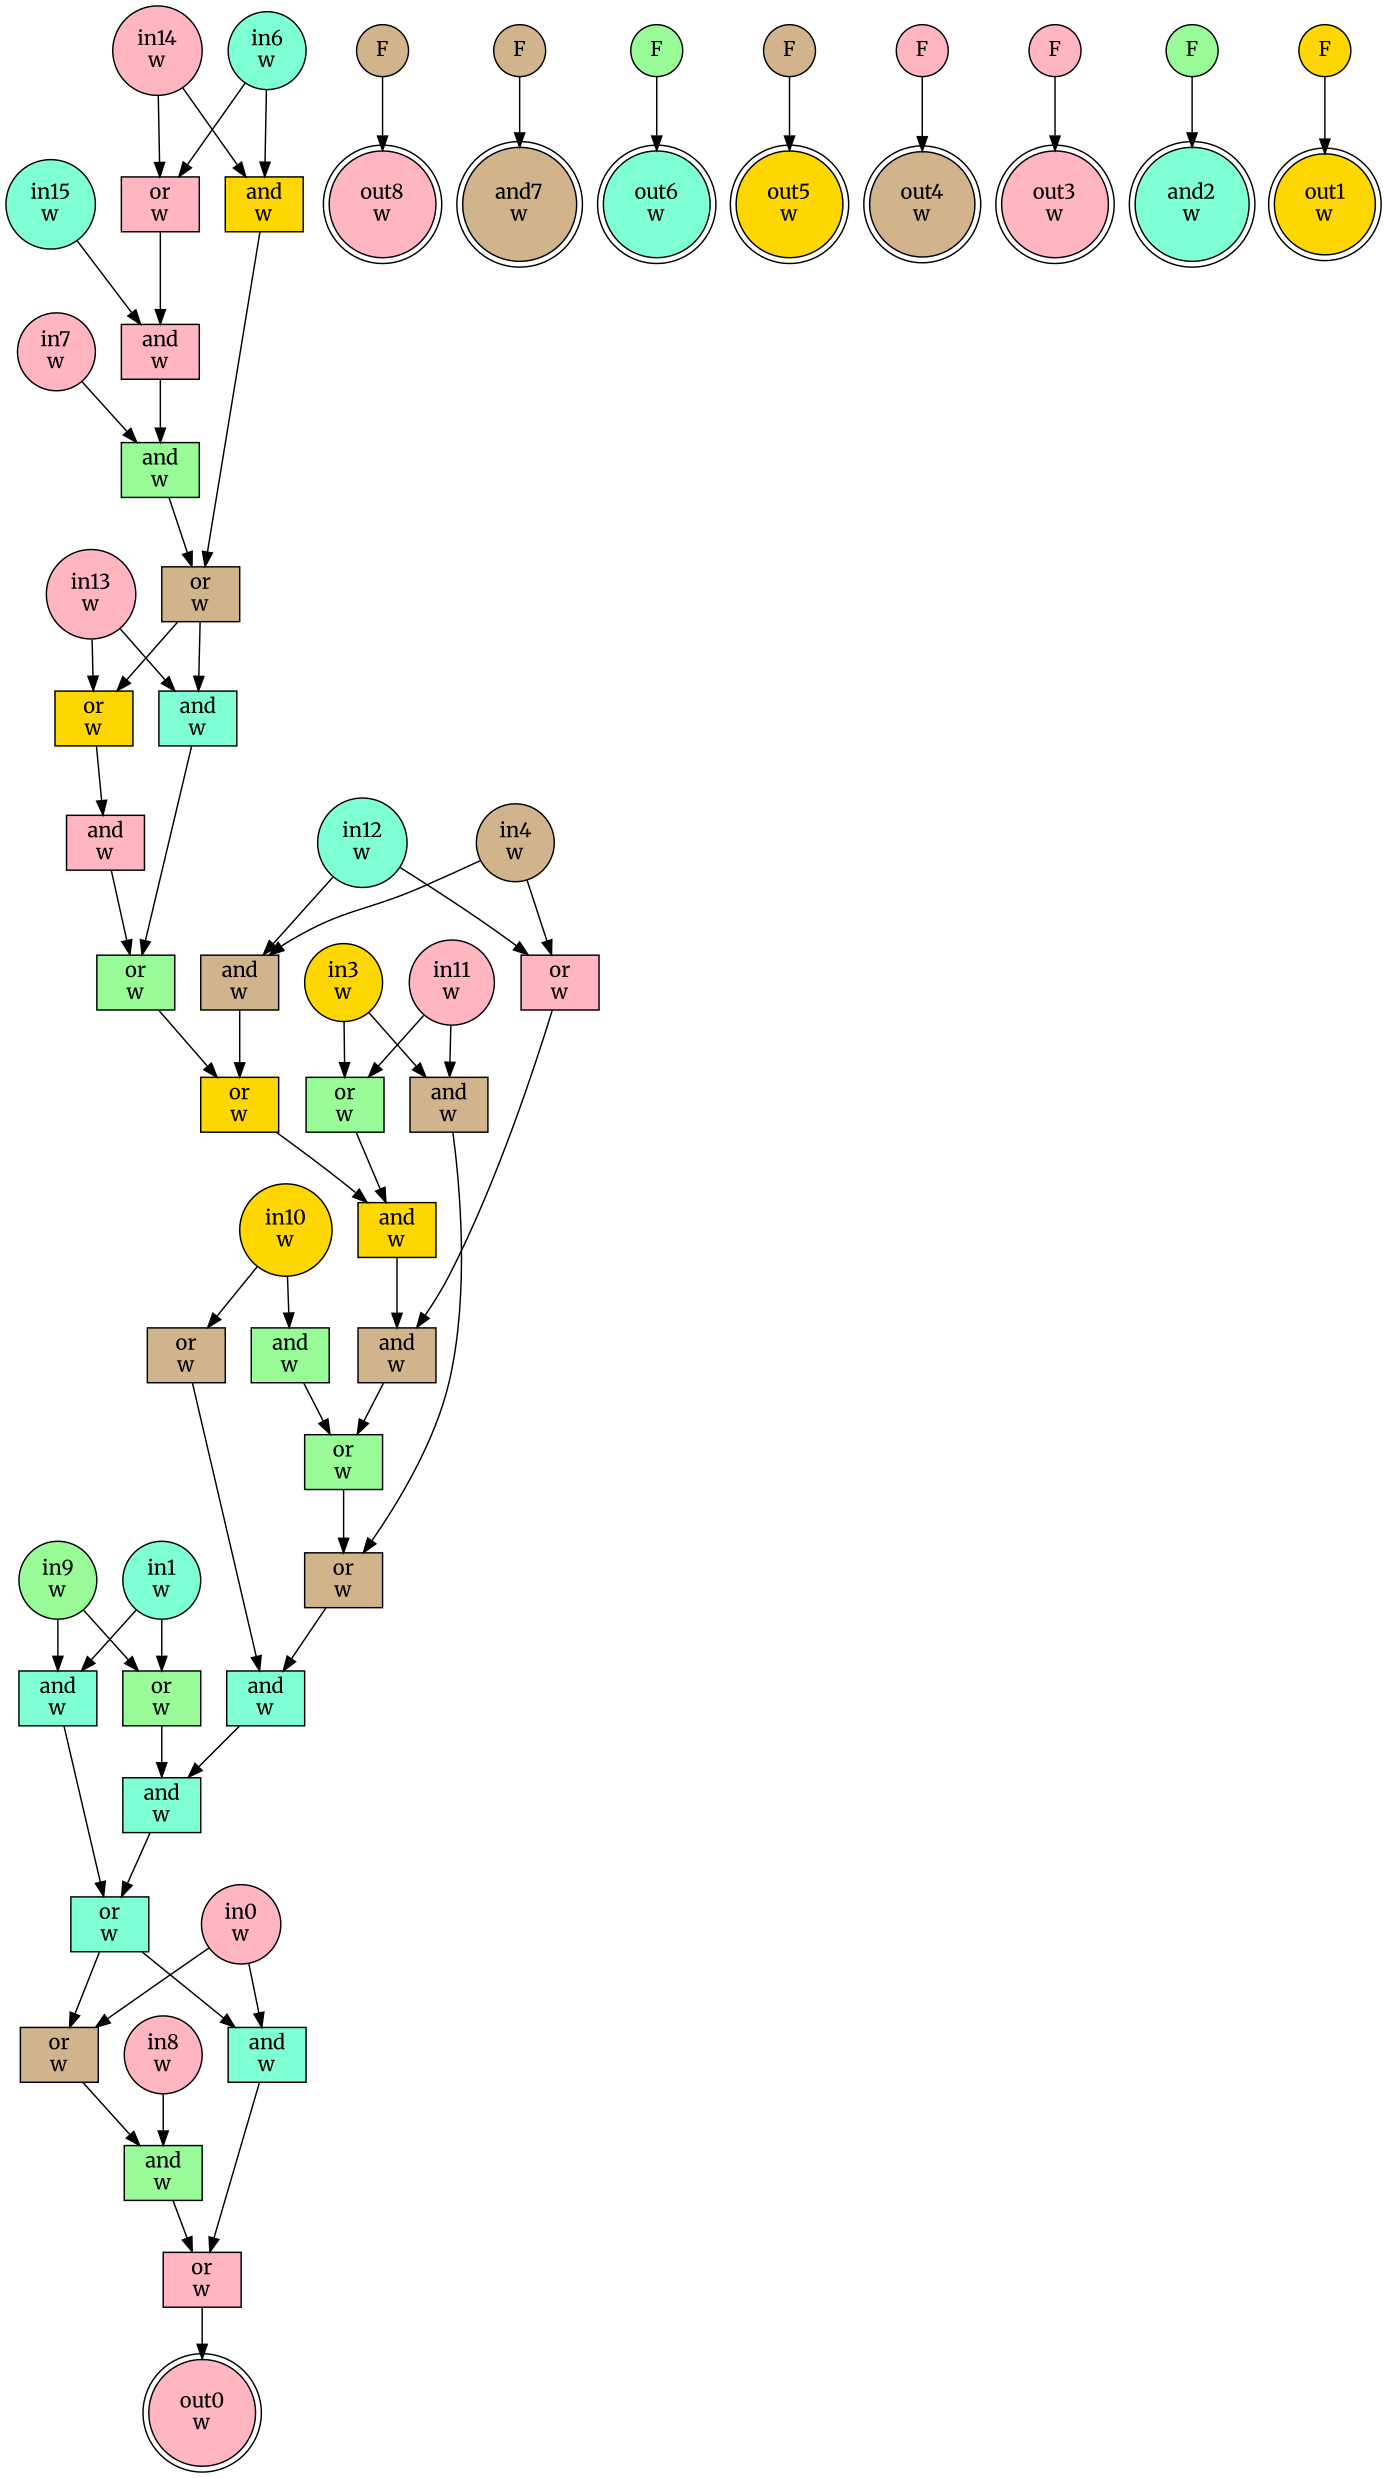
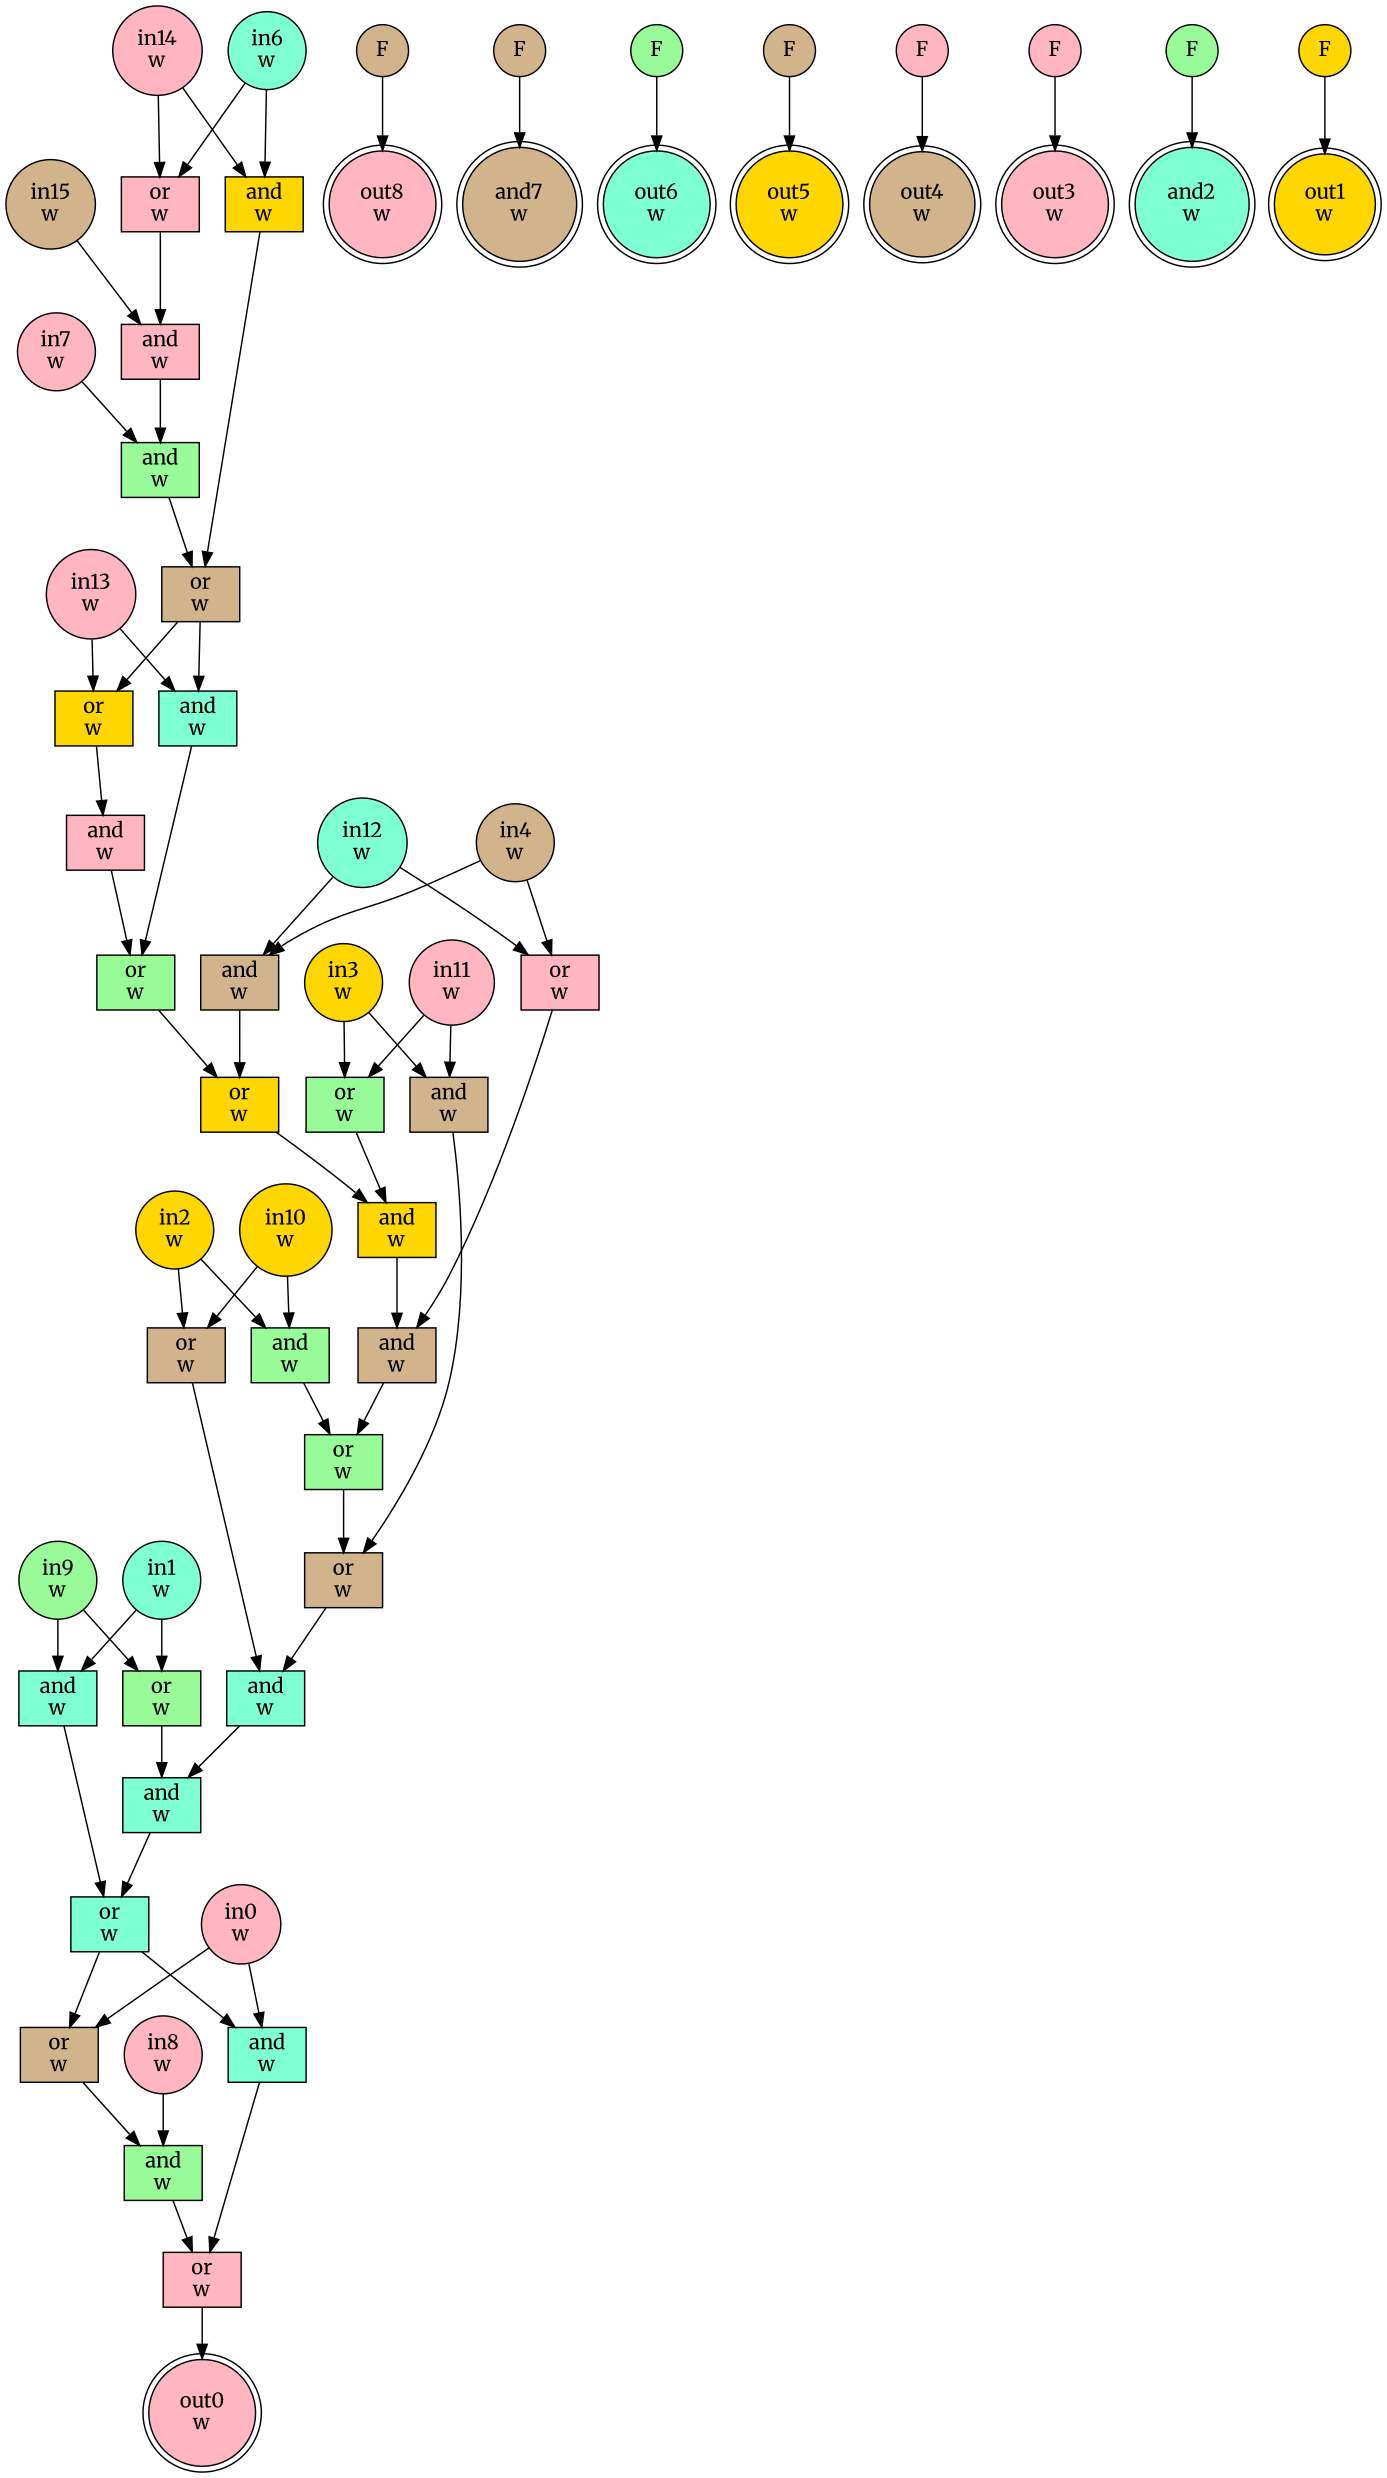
node "in15 w": fillcolor aquamarine -> tan
node "in2 w": added
